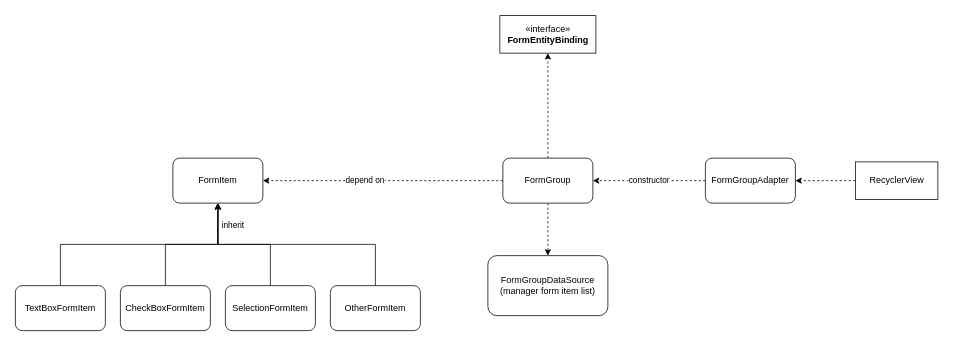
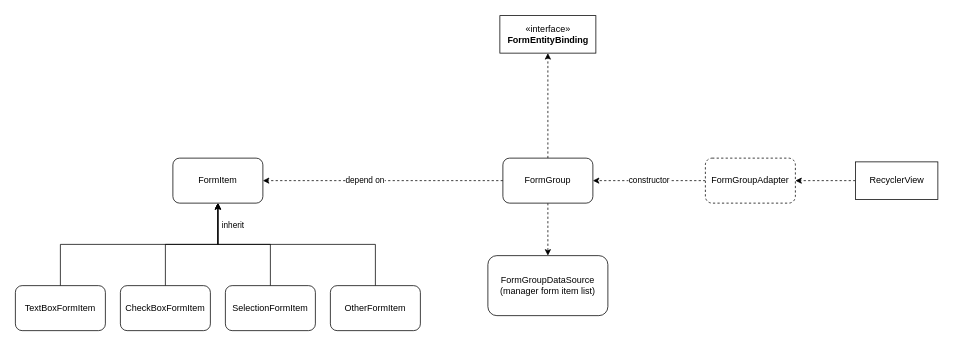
node "FormGroupAdapter": style solid -> dashed
